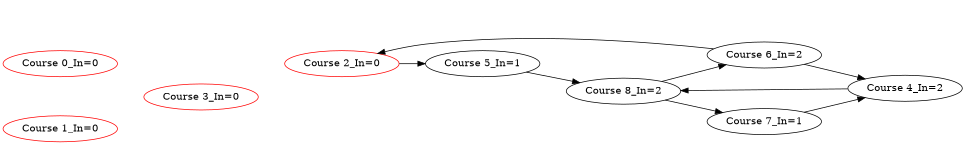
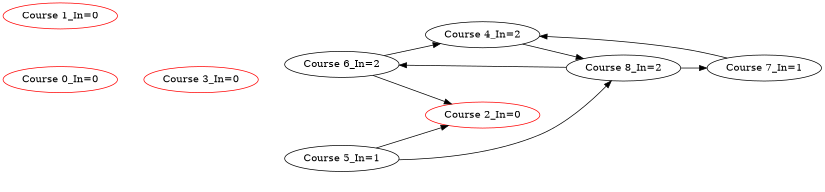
edge "Course 2_In=0" -> "Course 5_In=1": reversed
